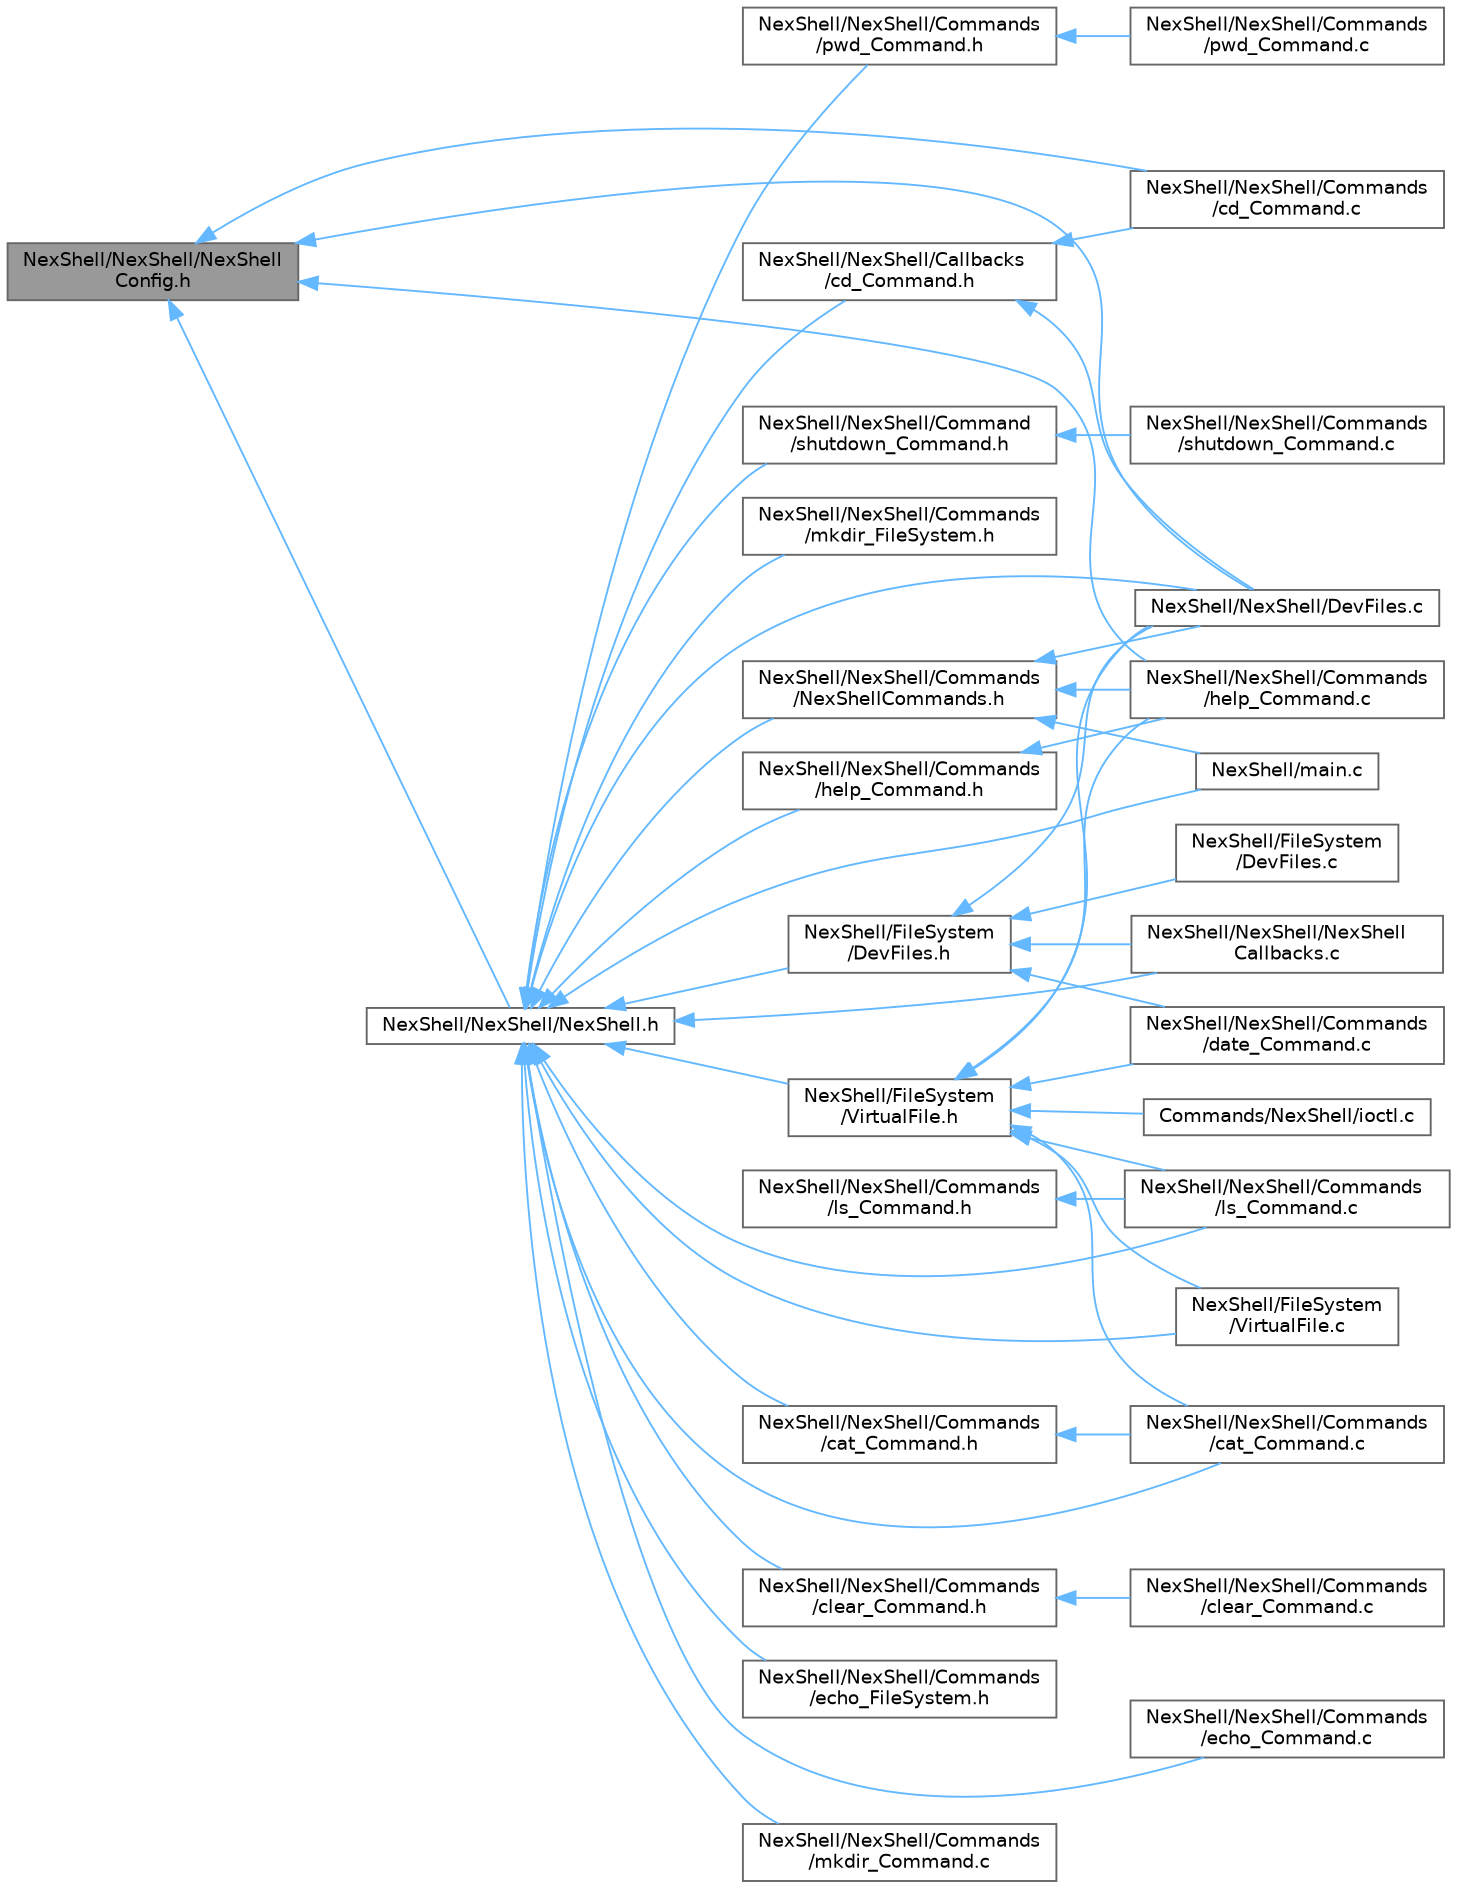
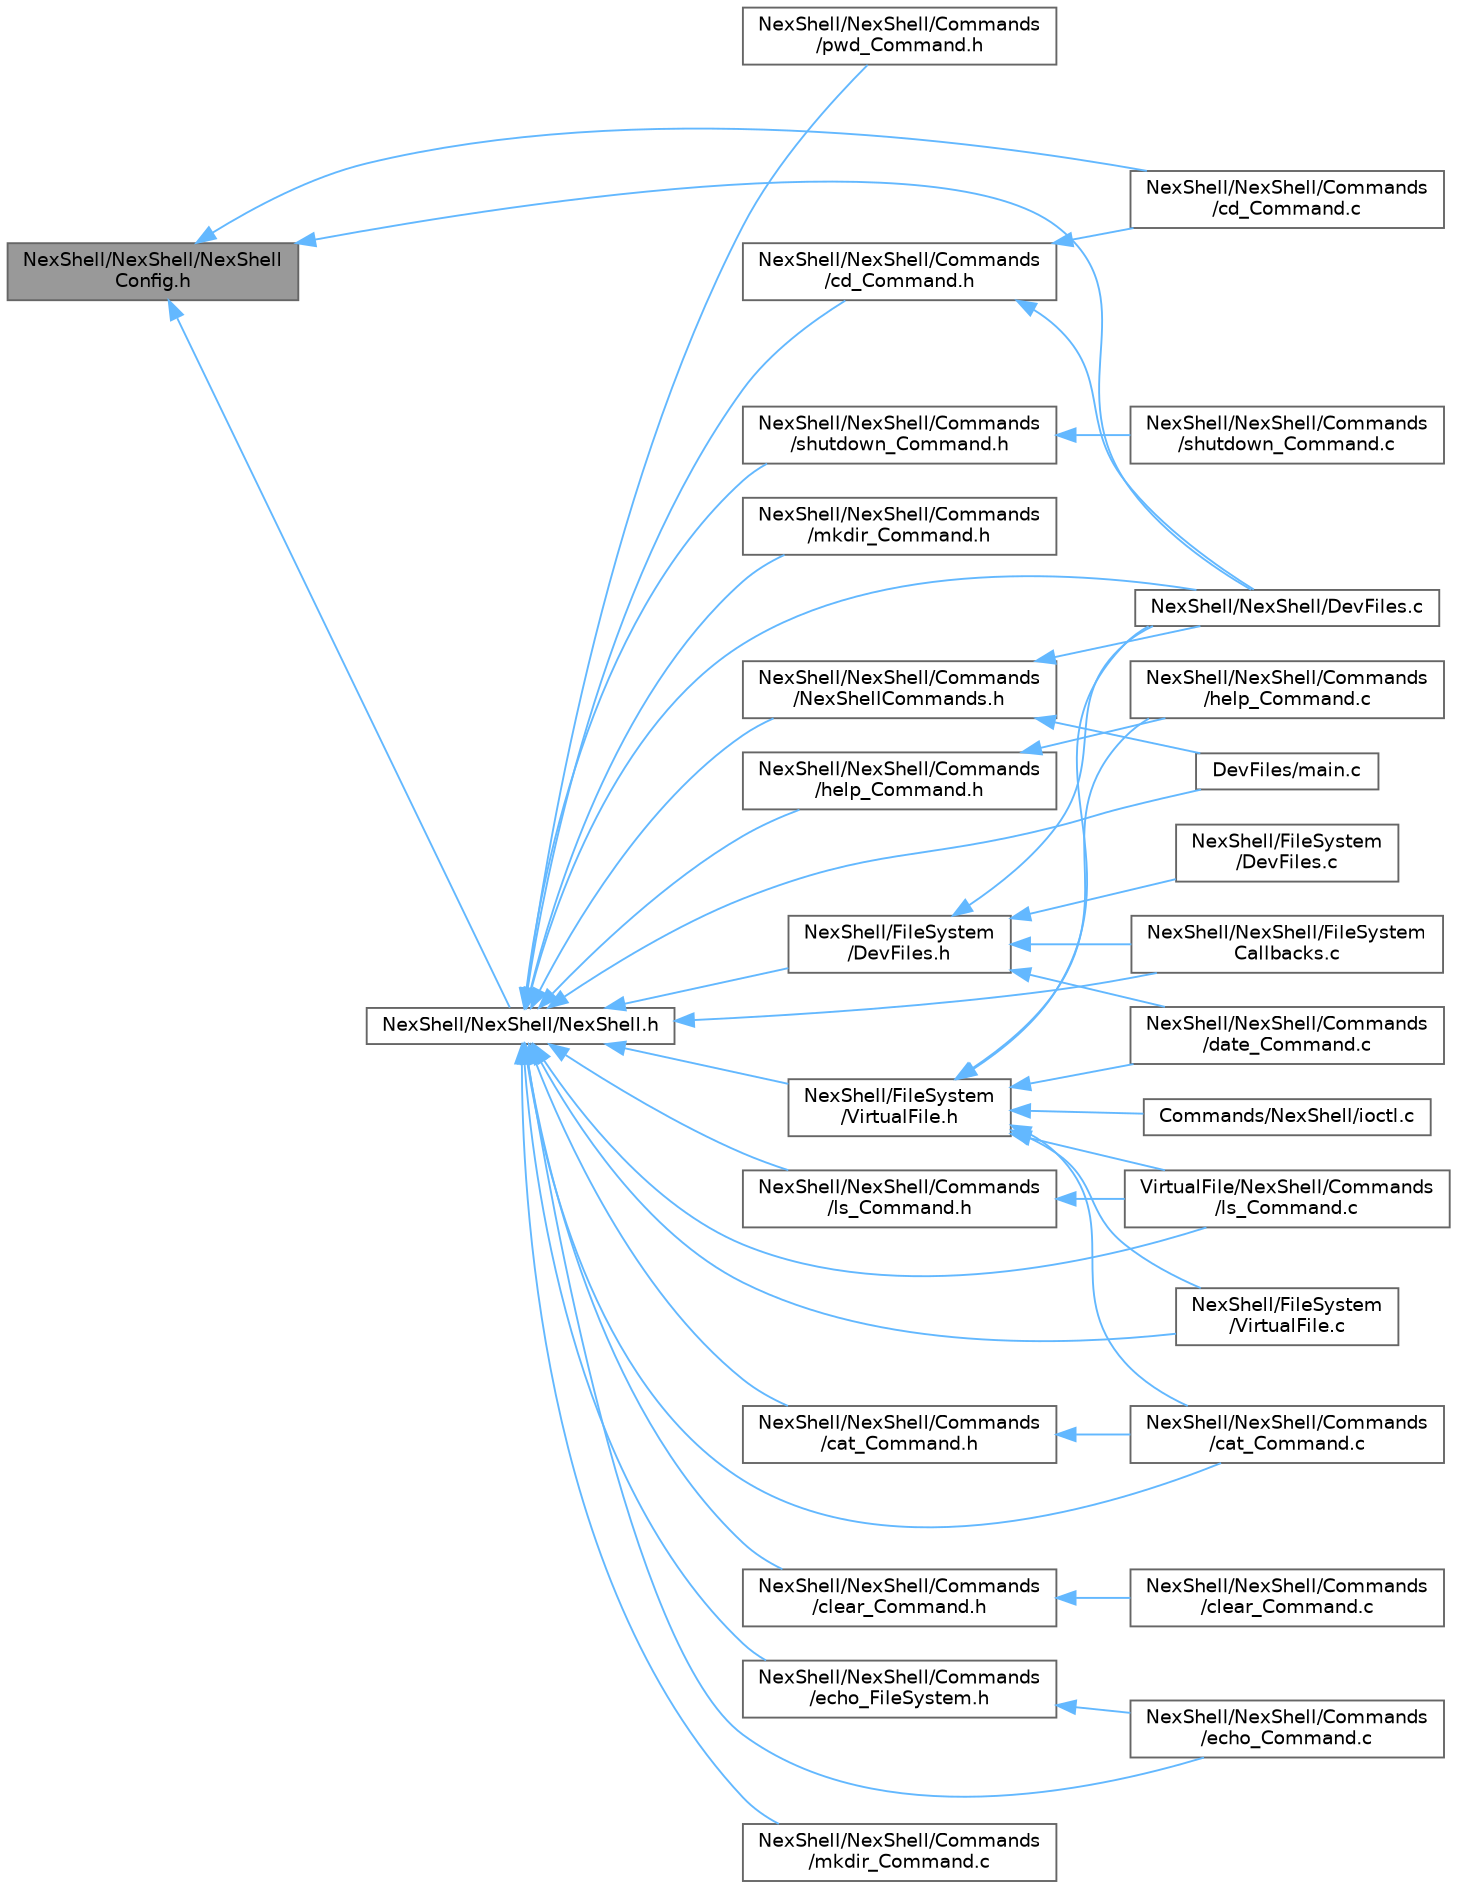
node "NexShell/NexShell/Commands /pwd_Command.c": removed
node "NexShell/NexShell/Callbacks /cd_Command.h": label "NexShell/NexShell/Callbacks /cd_Command.h" -> "NexShell/NexShell/Commands /cd_Command.h"
edge "NexShell/NexShell/Commands /help_Command.c" -> "NexShell/NexShell/NexShell Config.h": removed
node "NexShell/NexShell/Command /shutdown_Command.h": label "NexShell/NexShell/Command /shutdown_Command.h" -> "NexShell/NexShell/Commands /shutdown_Command.h"
node "NexShell/NexShell/Commands /mkdir_FileSystem.h": label "NexShell/NexShell/Commands /mkdir_FileSystem.h" -> "NexShell/NexShell/Commands /mkdir_Command.h"
edge "NexShell/NexShell/Commands /help_Command.c" -> "NexShell/NexShell/Commands /NexShellCommands.h": removed
node "NexShell/main.c": label "NexShell/main.c" -> "DevFiles/main.c"
node "NexShell/NexShell/NexShell Callbacks.c": label "NexShell/NexShell/NexShell Callbacks.c" -> "NexShell/NexShell/FileSystem Callbacks.c"
edge "NexShell/NexShell/Commands /ls_Command.h" -> "NexShell/NexShell/NexShell.h": added
node "NexShell/NexShell/Commands /ls_Command.c": label "NexShell/NexShell/Commands /ls_Command.c" -> "VirtualFile/NexShell/Commands /ls_Command.c"
edge "NexShell/NexShell/Commands /echo_Command.c" -> "NexShell/NexShell/Commands /echo_FileSystem.h": added
